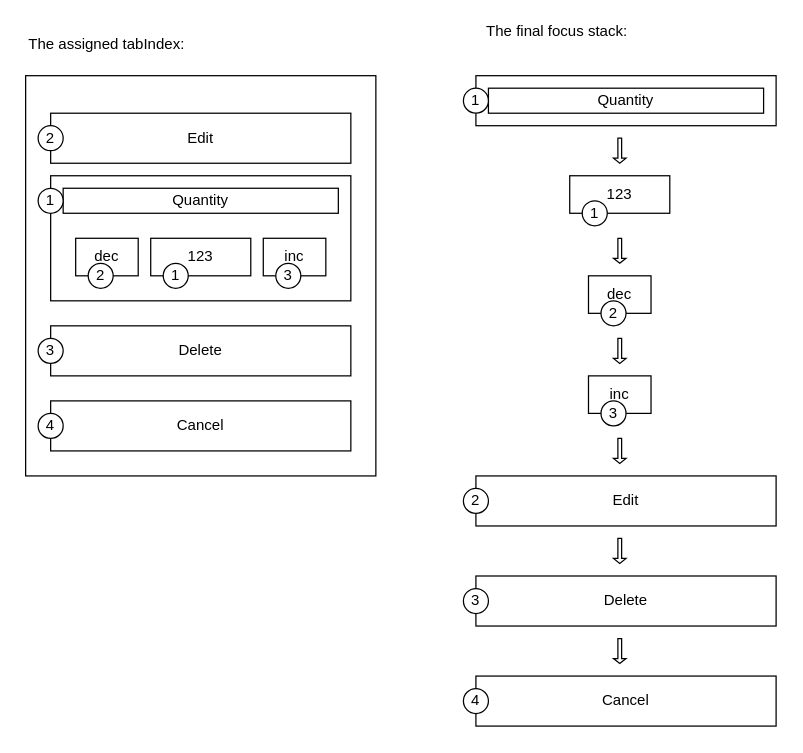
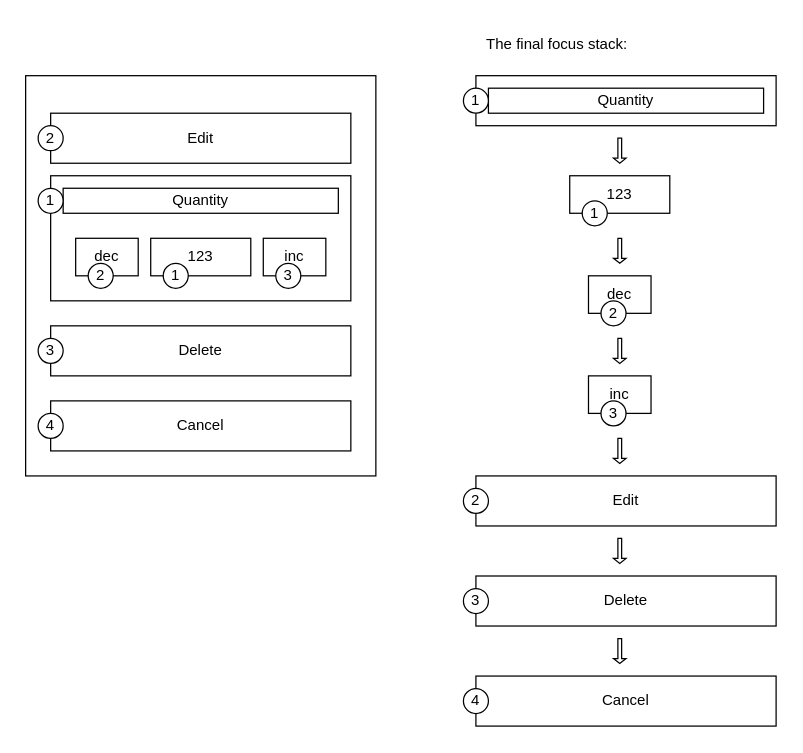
node "The final focus stack:": moved (557, 32) -> (557, 44)
node "The assigned tabIndex:": removed
